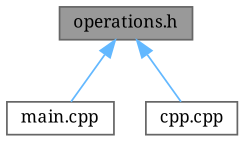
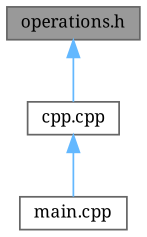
edge "main.cpp" -> "operations.h": now "main.cpp" -> "cpp.cpp"
